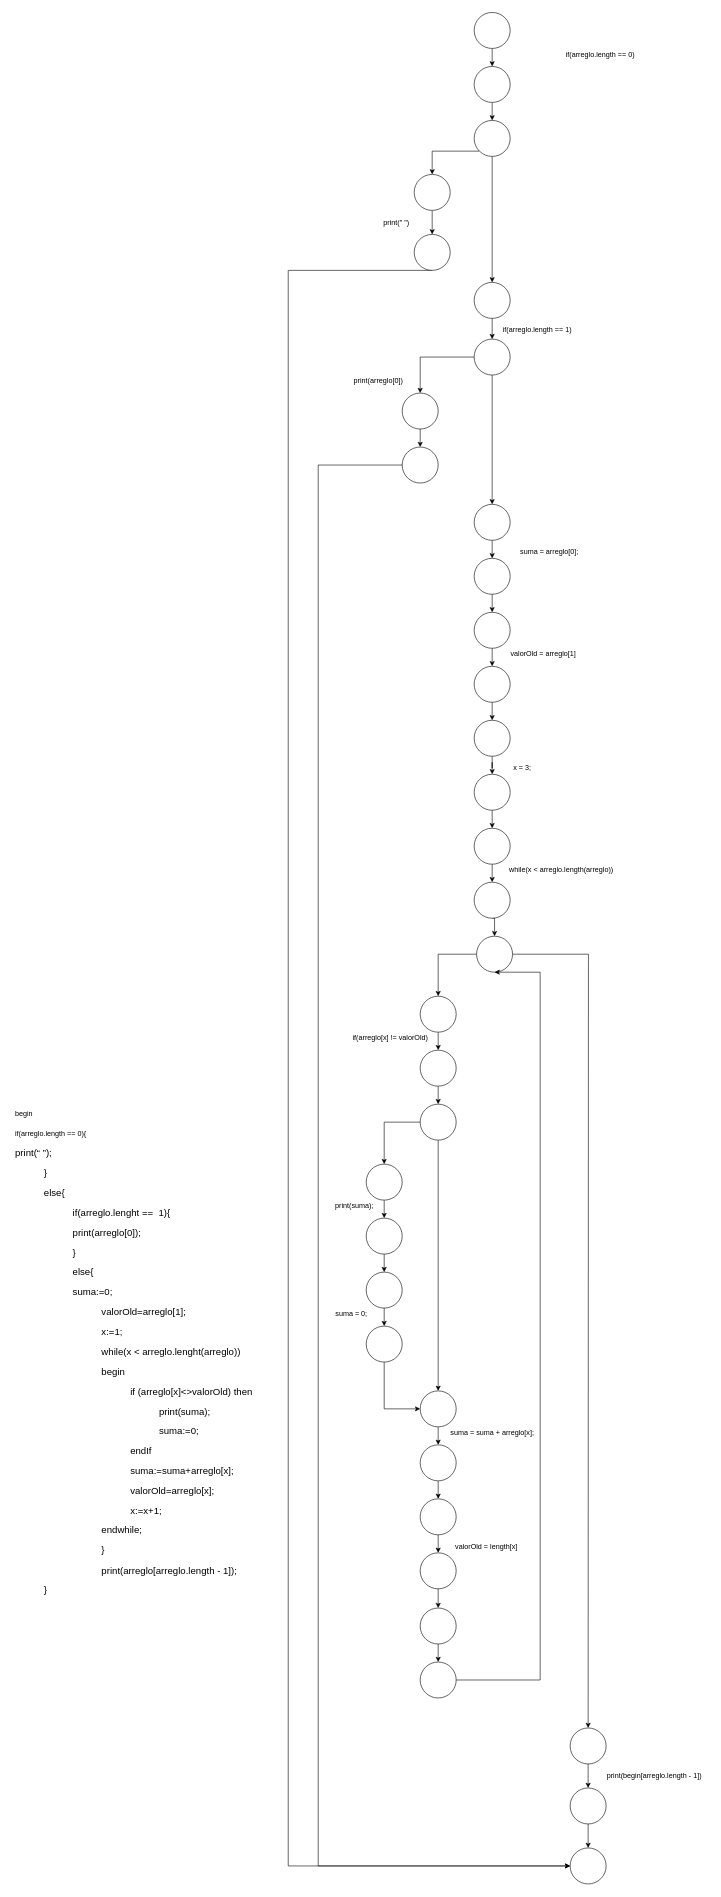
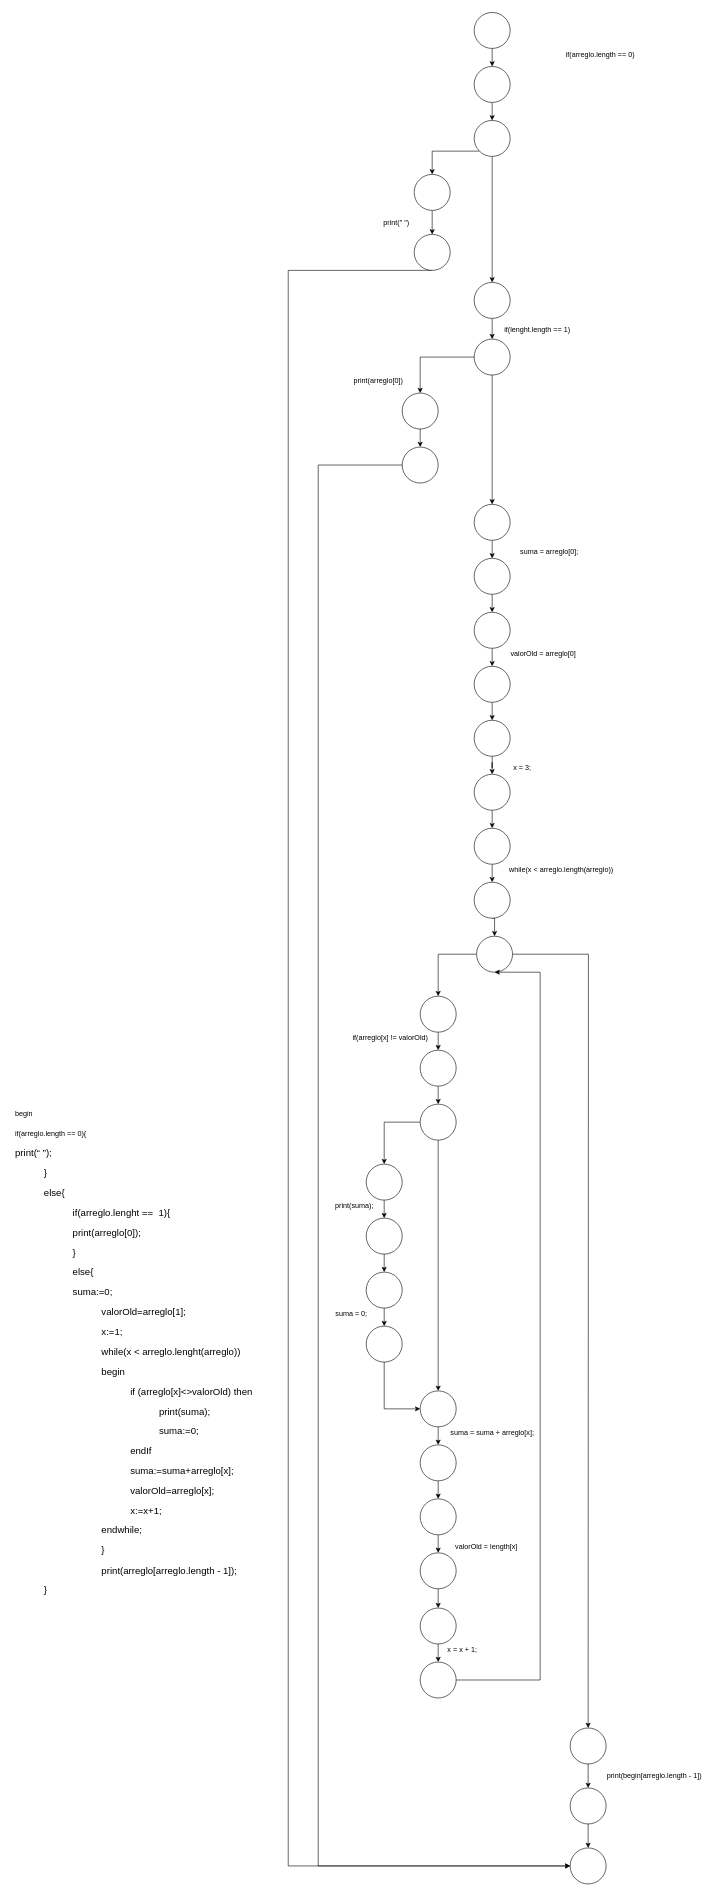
node "if(arreglo.length == 1)": label "if(arreglo.length == 1)" -> "if(lenght.length == 1)"
node "valorOld = arreglo[1]": label "valorOld = arreglo[1]" -> "valorOld = arreglo[0]"
node "x = x + 1;": added
